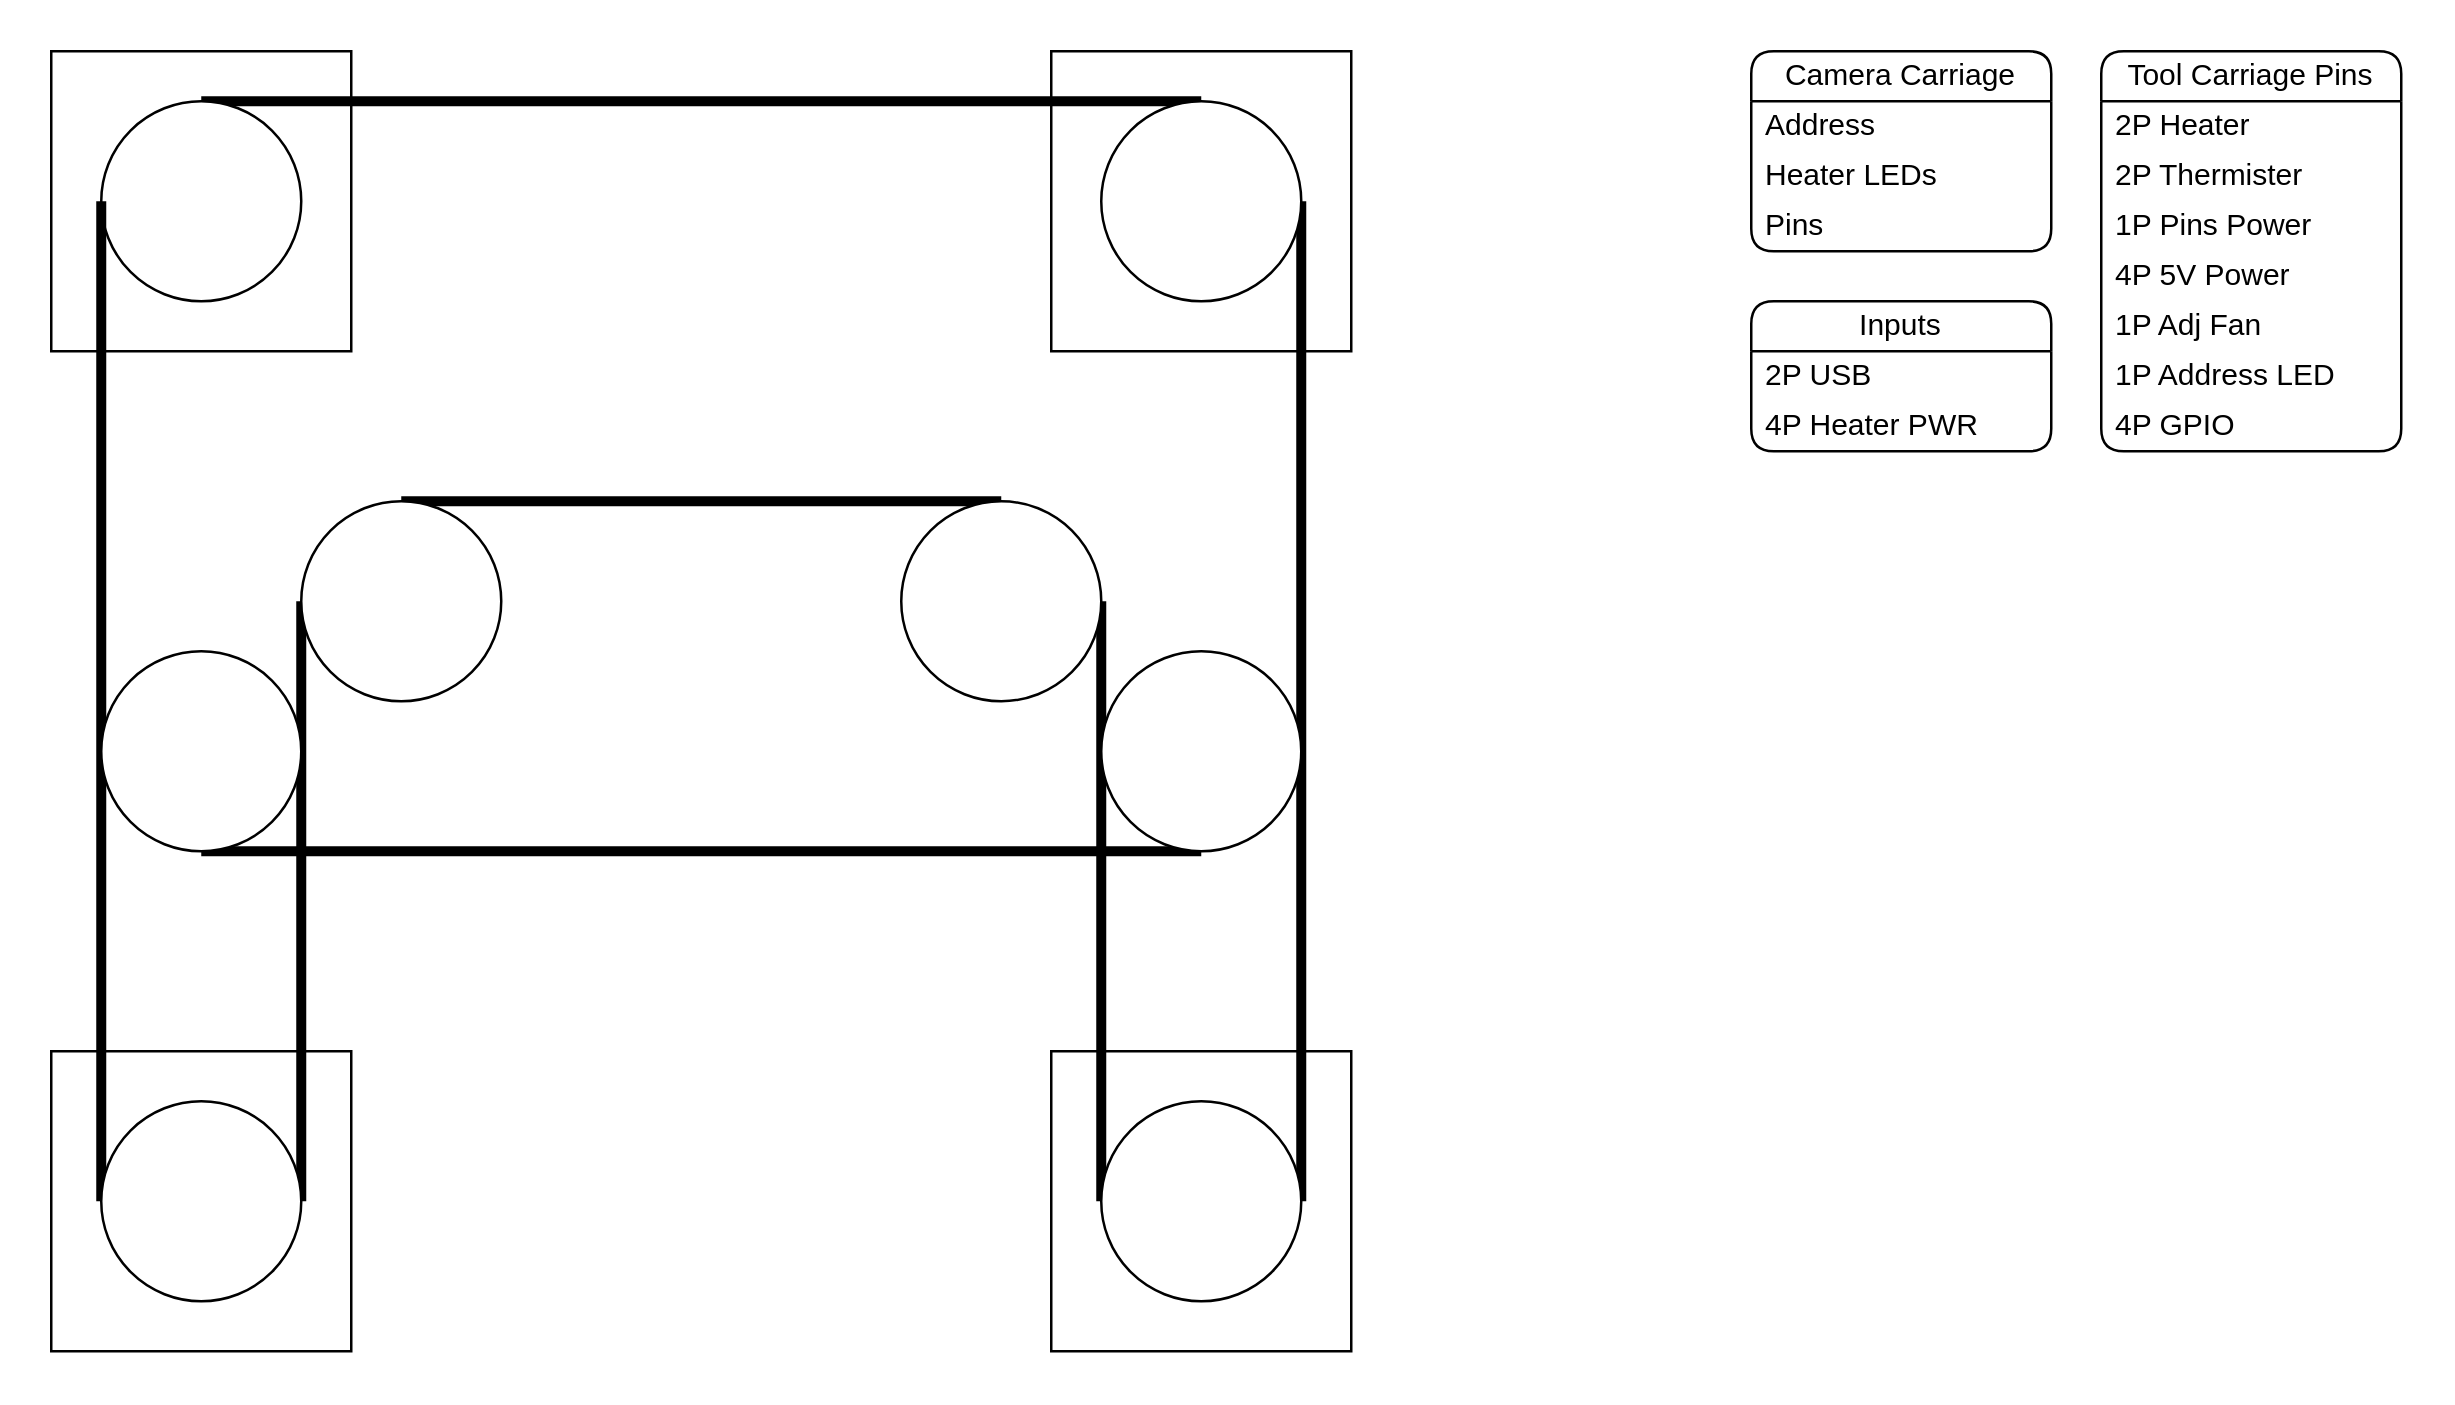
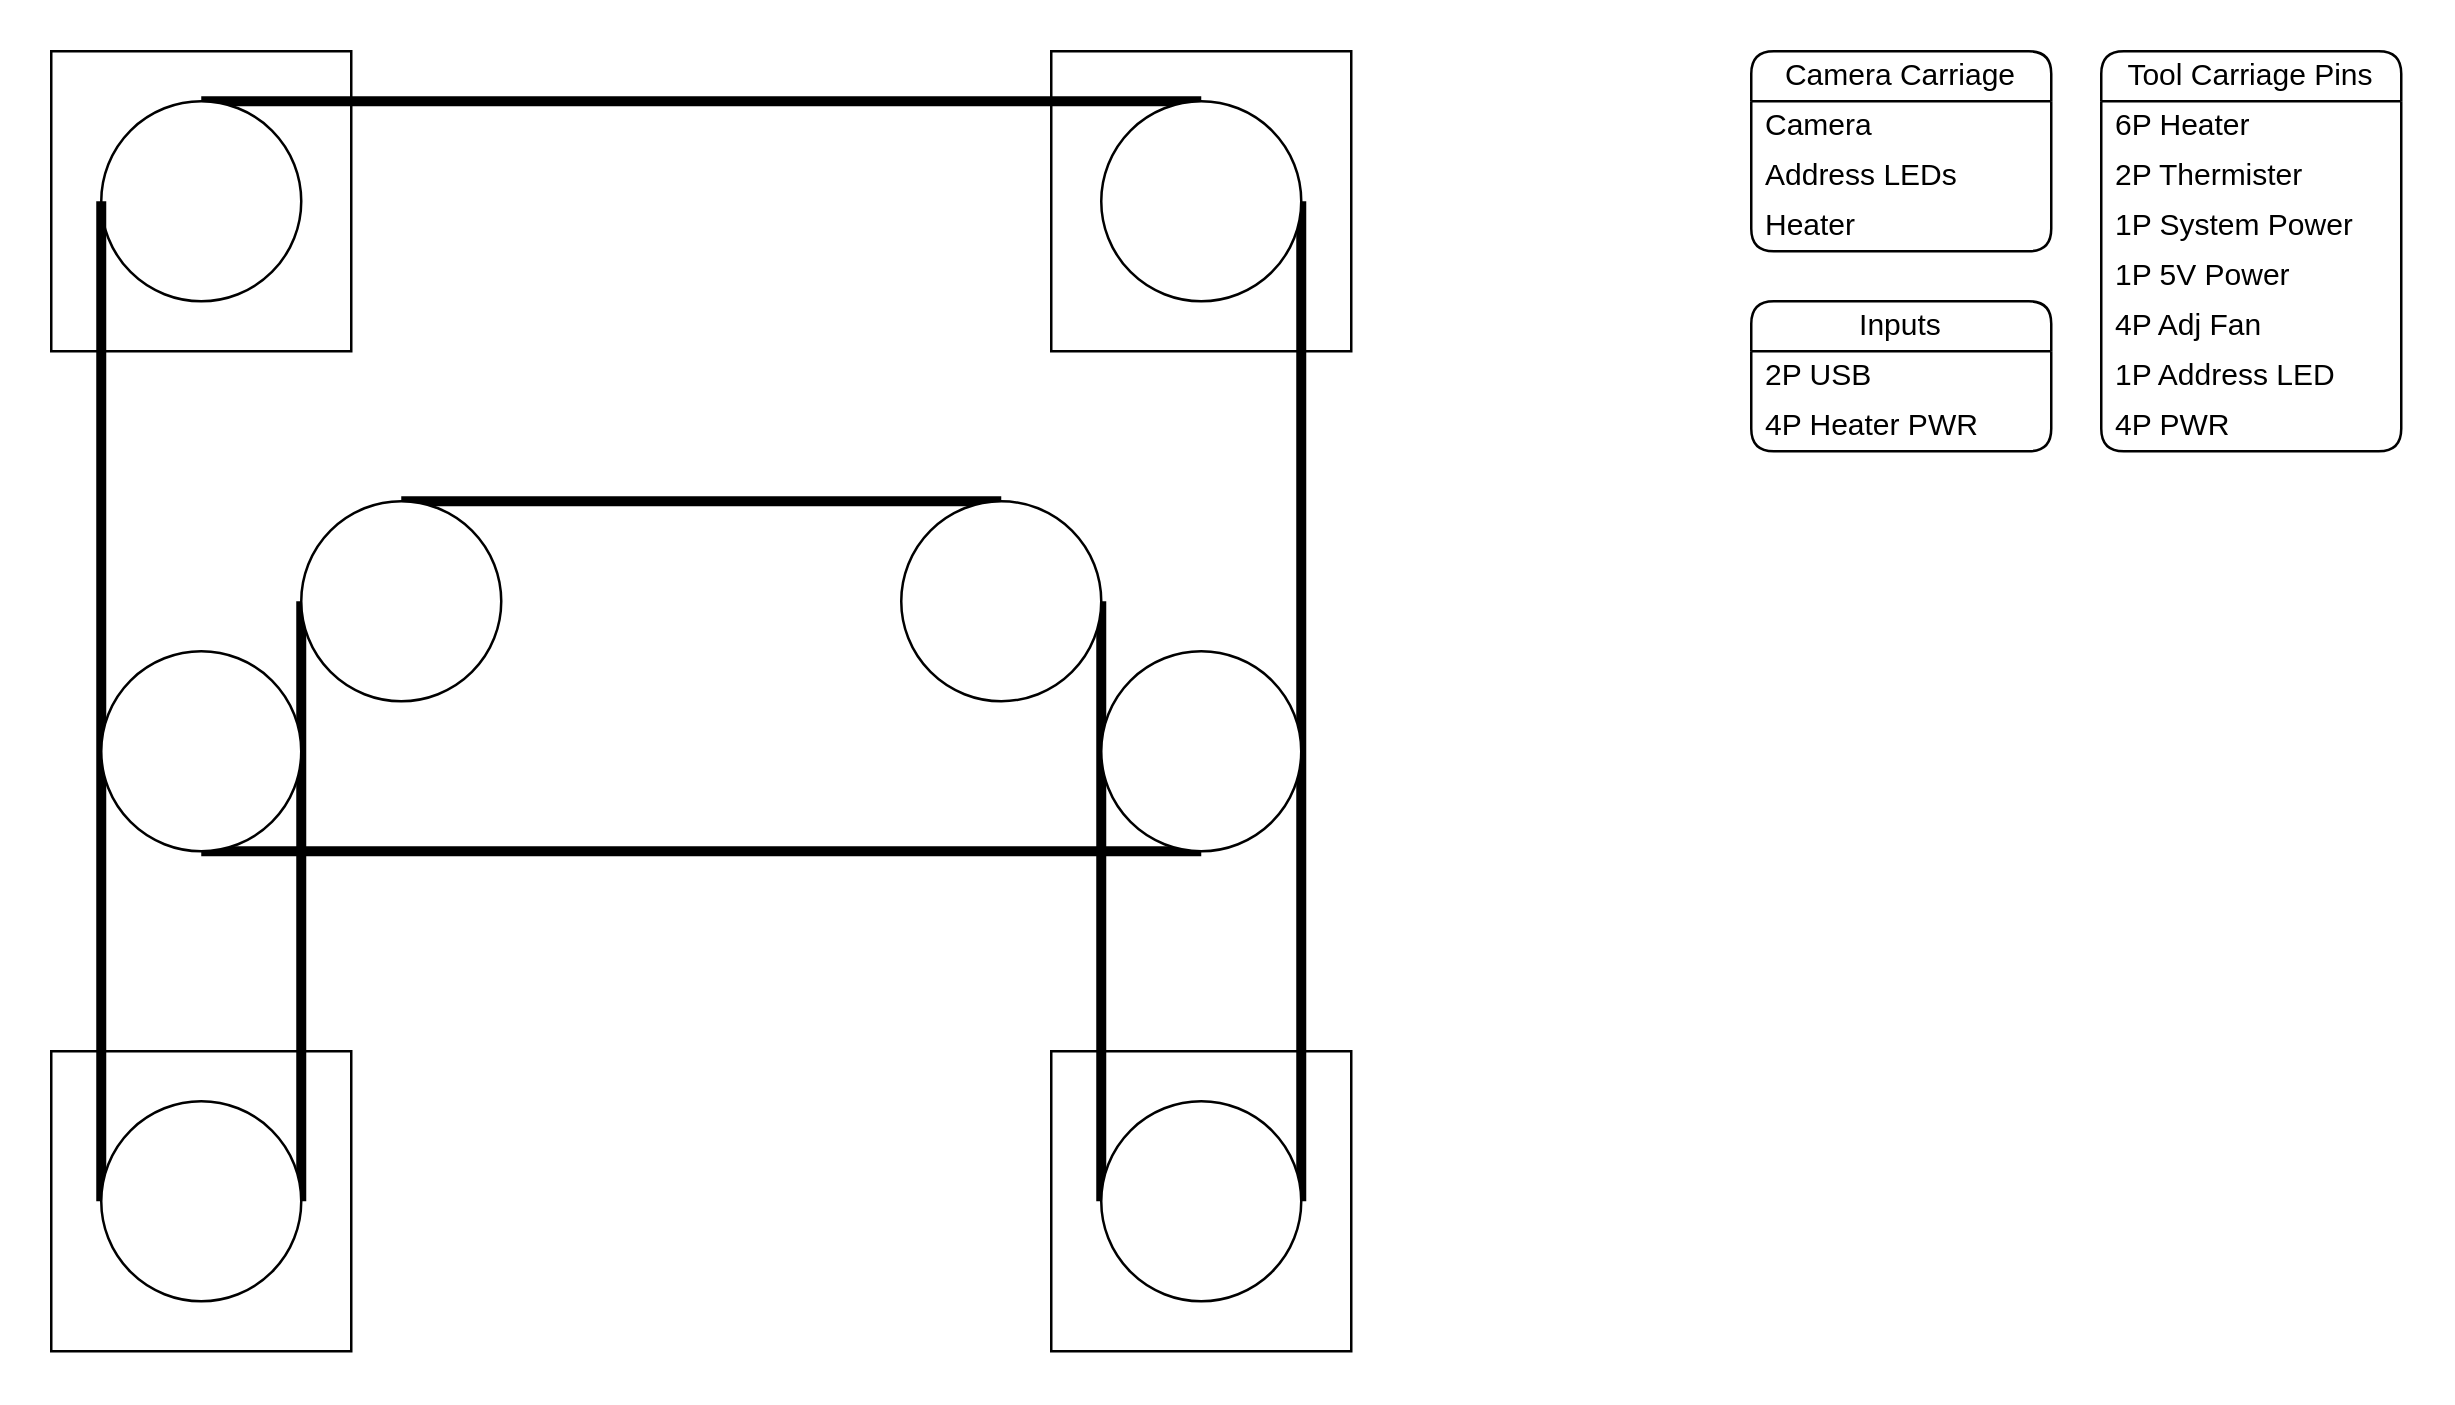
node "Address": label "Address" -> "Camera"
node "2P Heater": label "2P Heater" -> "6P Heater"
node "Heater LEDs": label "Heater LEDs" -> "Address LEDs"
node "Pins": label "Pins" -> "Heater"
node "1P Pins Power": label "1P Pins Power" -> "1P System Power"
node "4P 5V Power": label "4P 5V Power" -> "1P 5V Power"
node "1P Adj Fan": label "1P Adj Fan" -> "4P Adj Fan"
node "4P GPIO": label "4P GPIO" -> "4P PWR"
